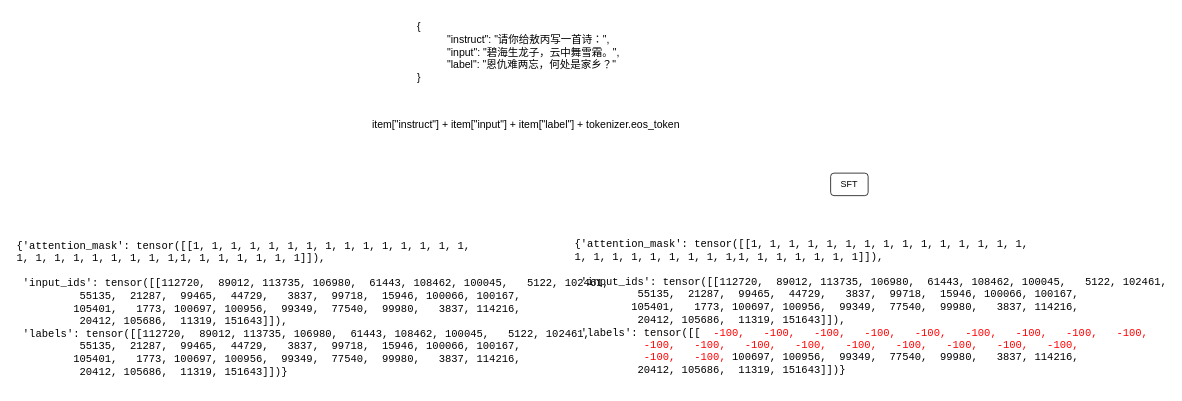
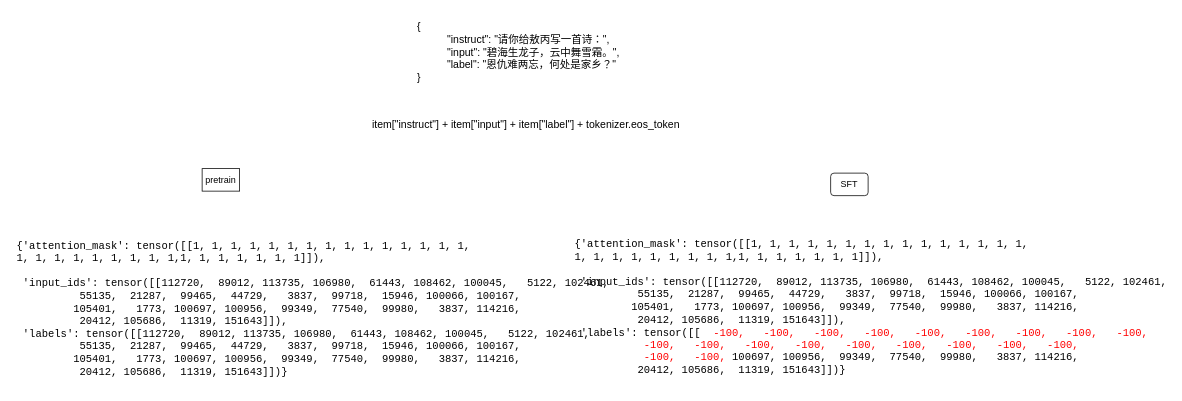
node "pretrain": added
